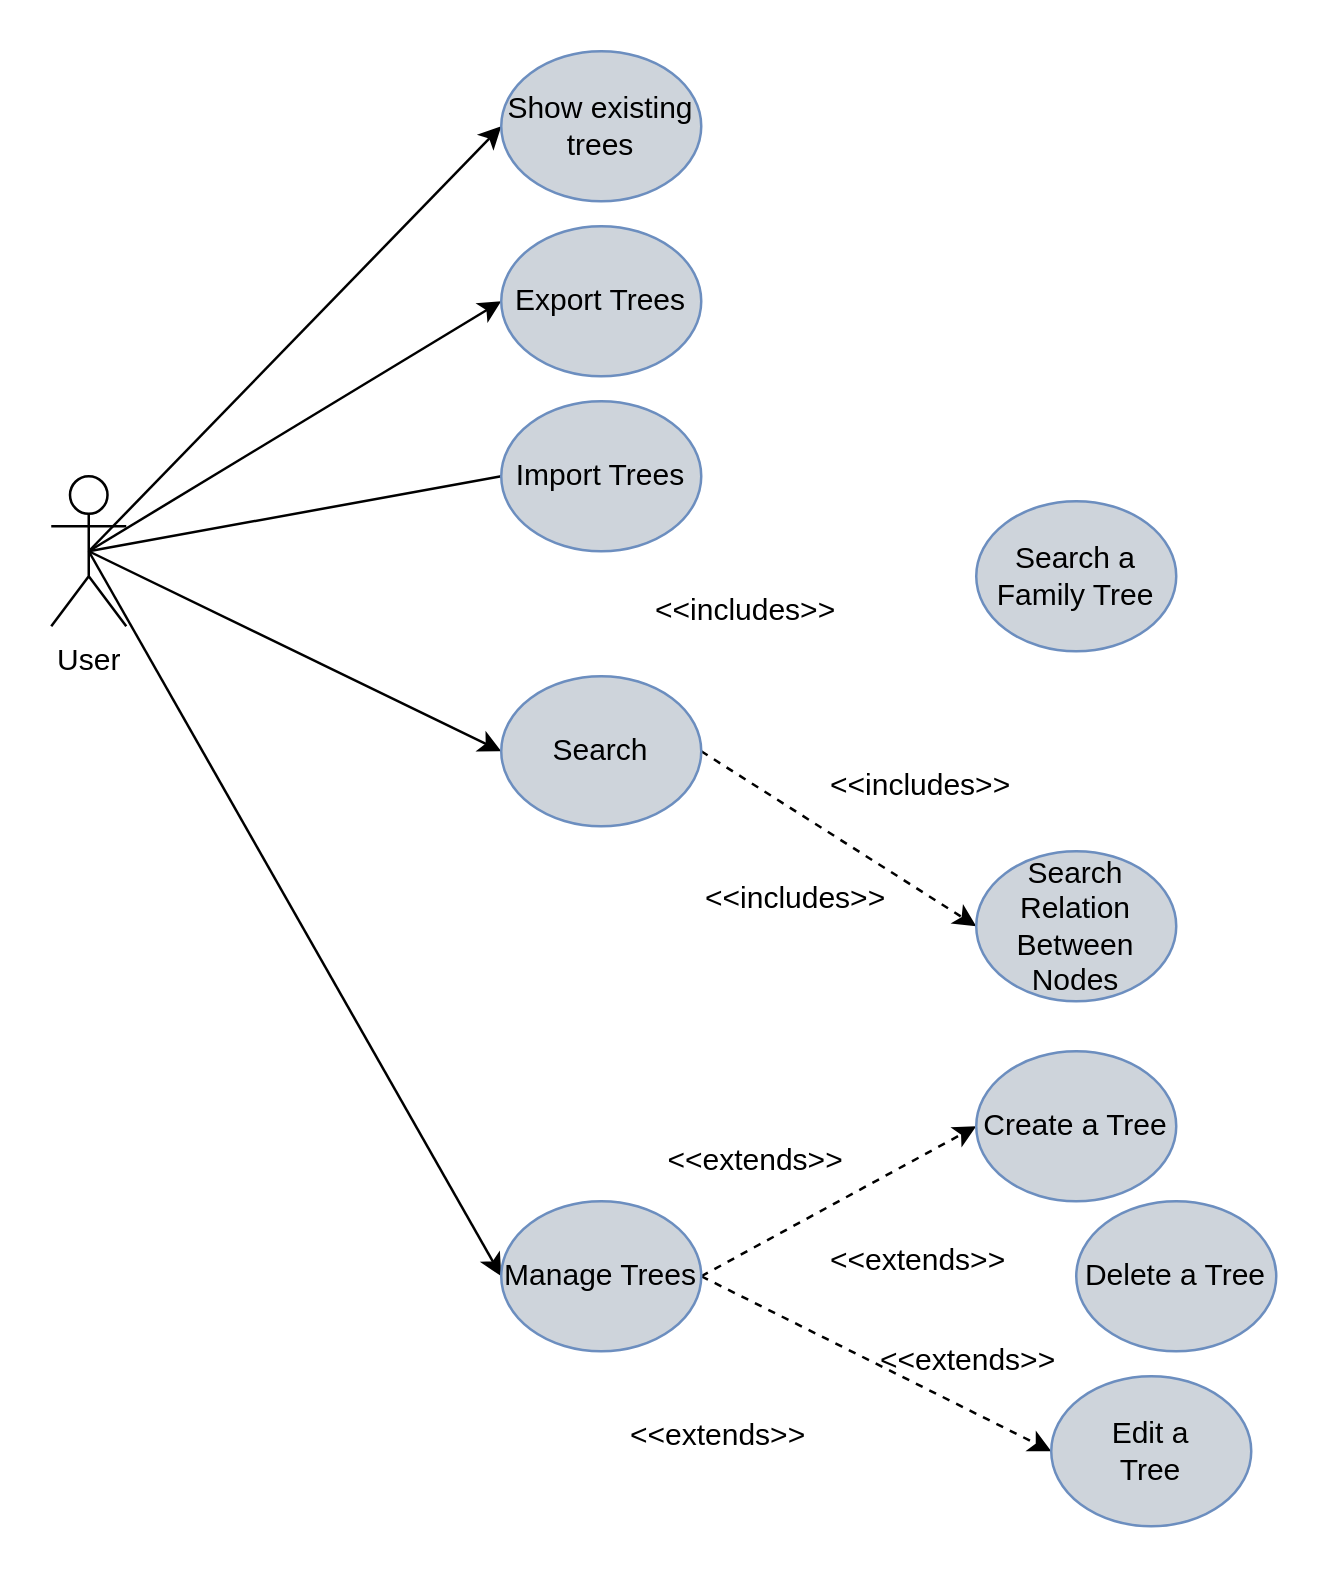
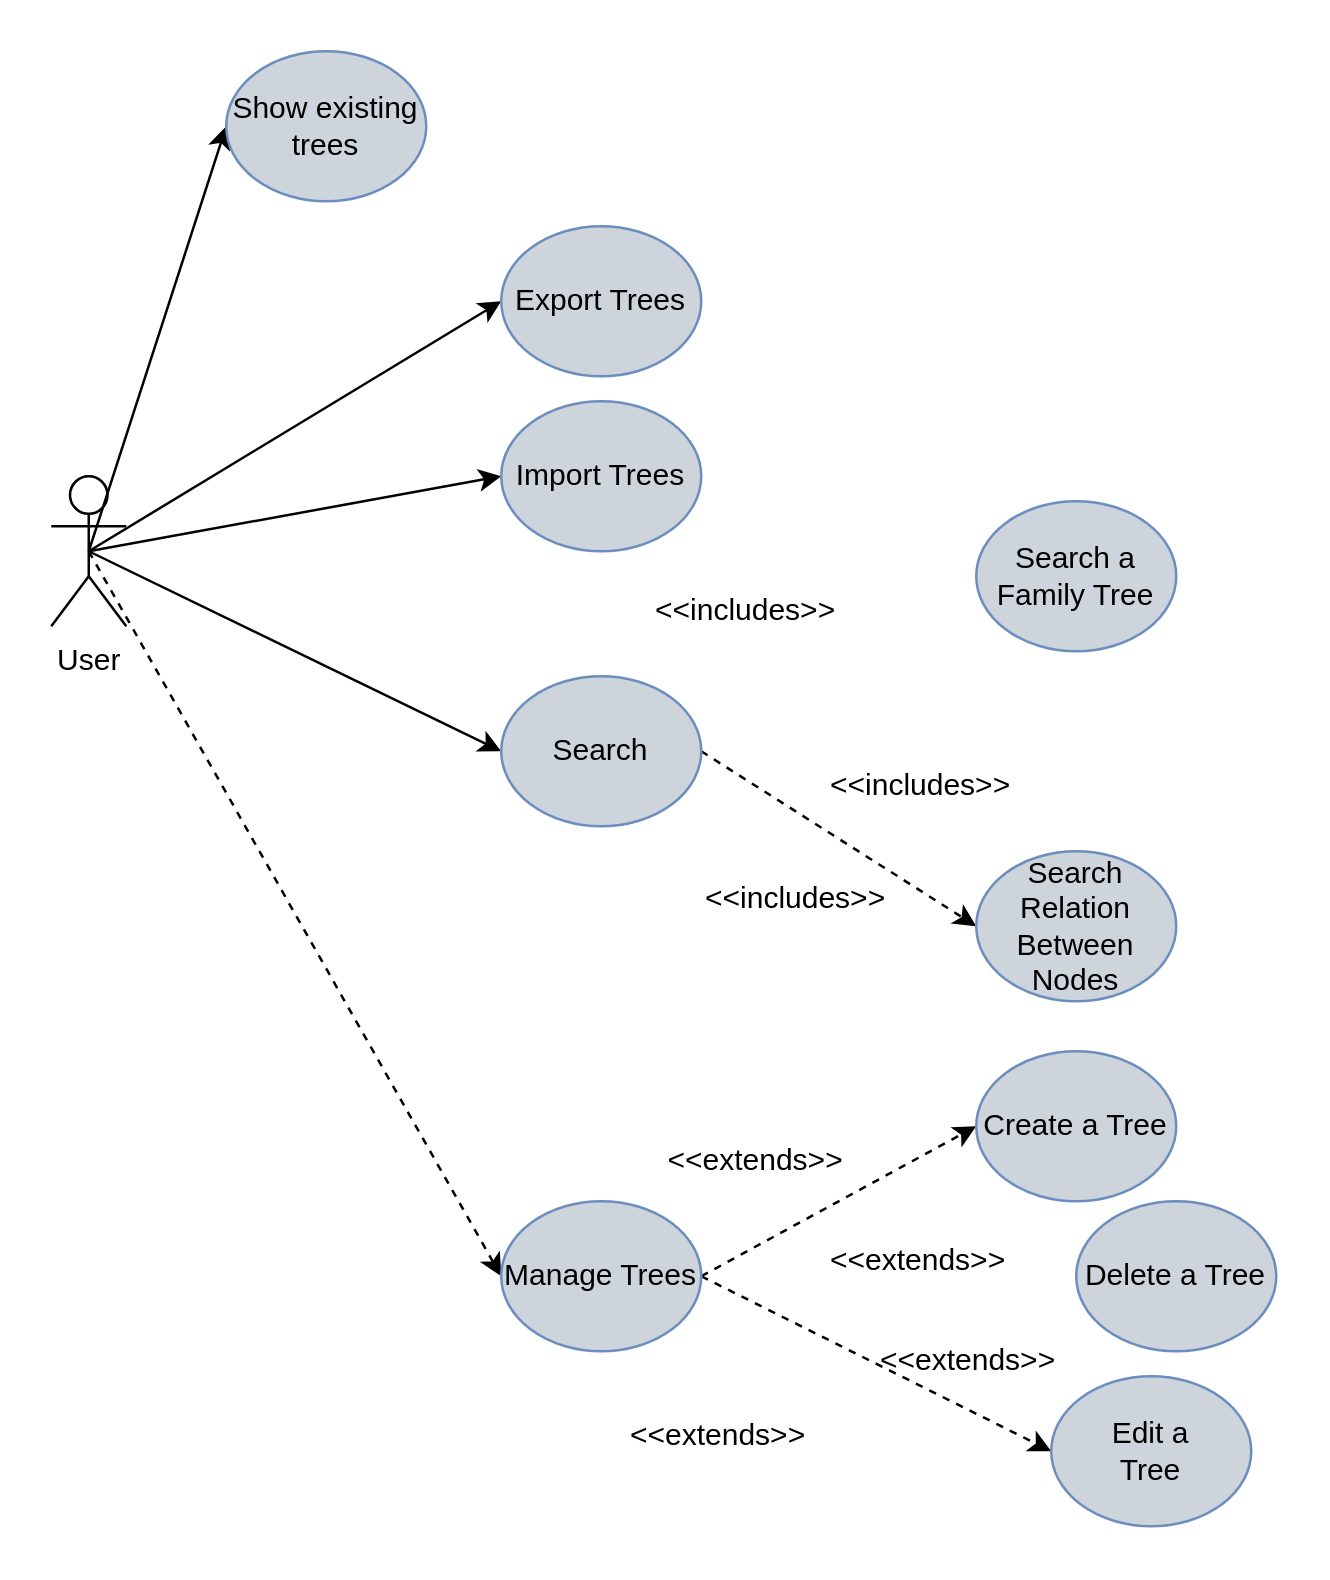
node "Show existing trees": moved (601, 126) -> (326, 126)
edge "Import Trees" -- "User": arrowhead none -> classic
edge "User" -> "Manage Trees": style solid -> dashed
